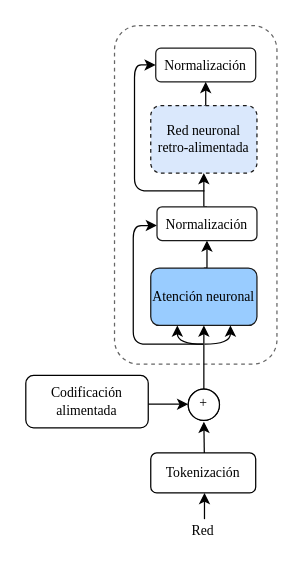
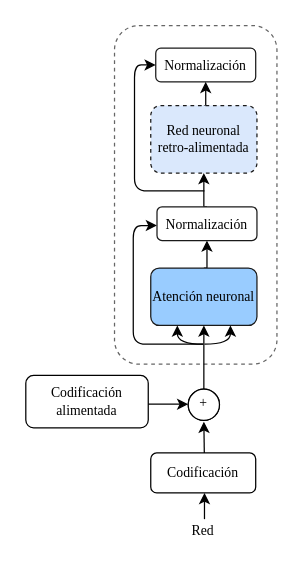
node "Tokenización": label "Tokenización" -> "Codificación"
